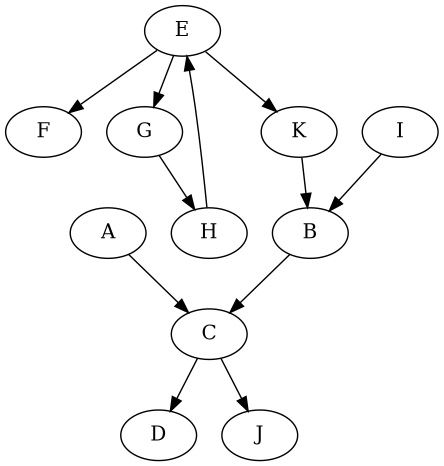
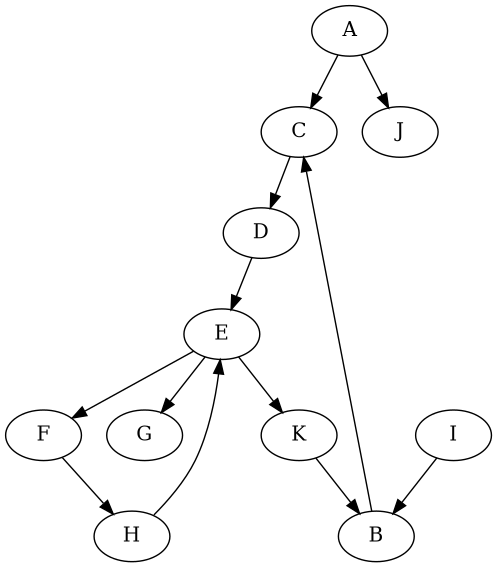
edge "G" -> "H": now "F" -> "H"
edge "D" -> "E": added
edge "C" -> "J": now "A" -> "J"
